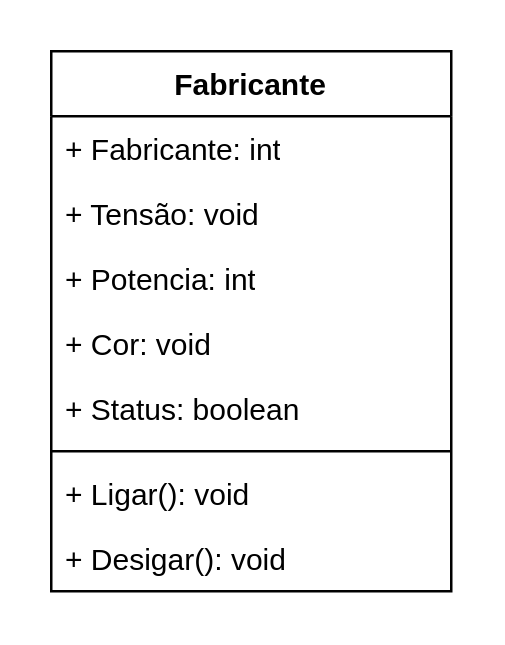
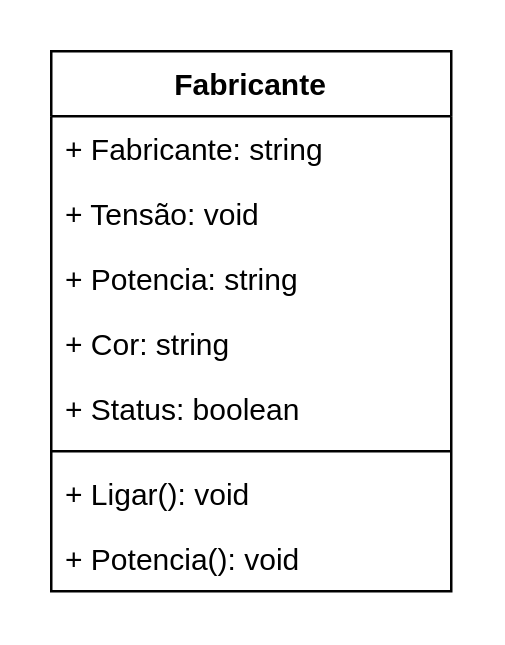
node "+ Fabricante: int": label "+ Fabricante: int" -> "+ Fabricante: string"
node "+ Potencia: int": label "+ Potencia: int" -> "+ Potencia: string"
node "+ Cor: void": label "+ Cor: void" -> "+ Cor: string"
node "+ Desigar(): void": label "+ Desigar(): void" -> "+ Potencia(): void"
